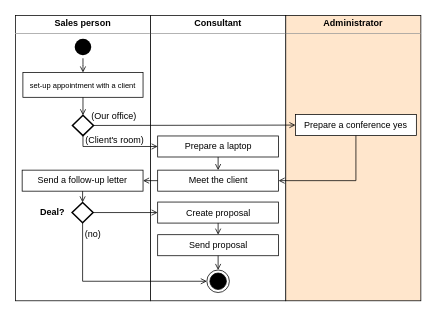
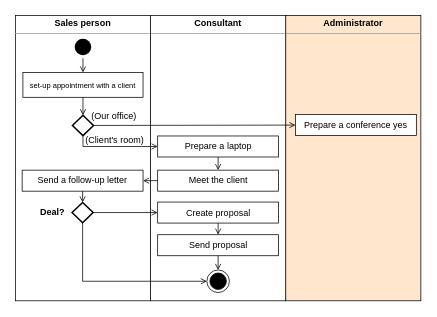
edge "Prepare a conference yes" -> "Meet the client": removed
node "(no)": removed
